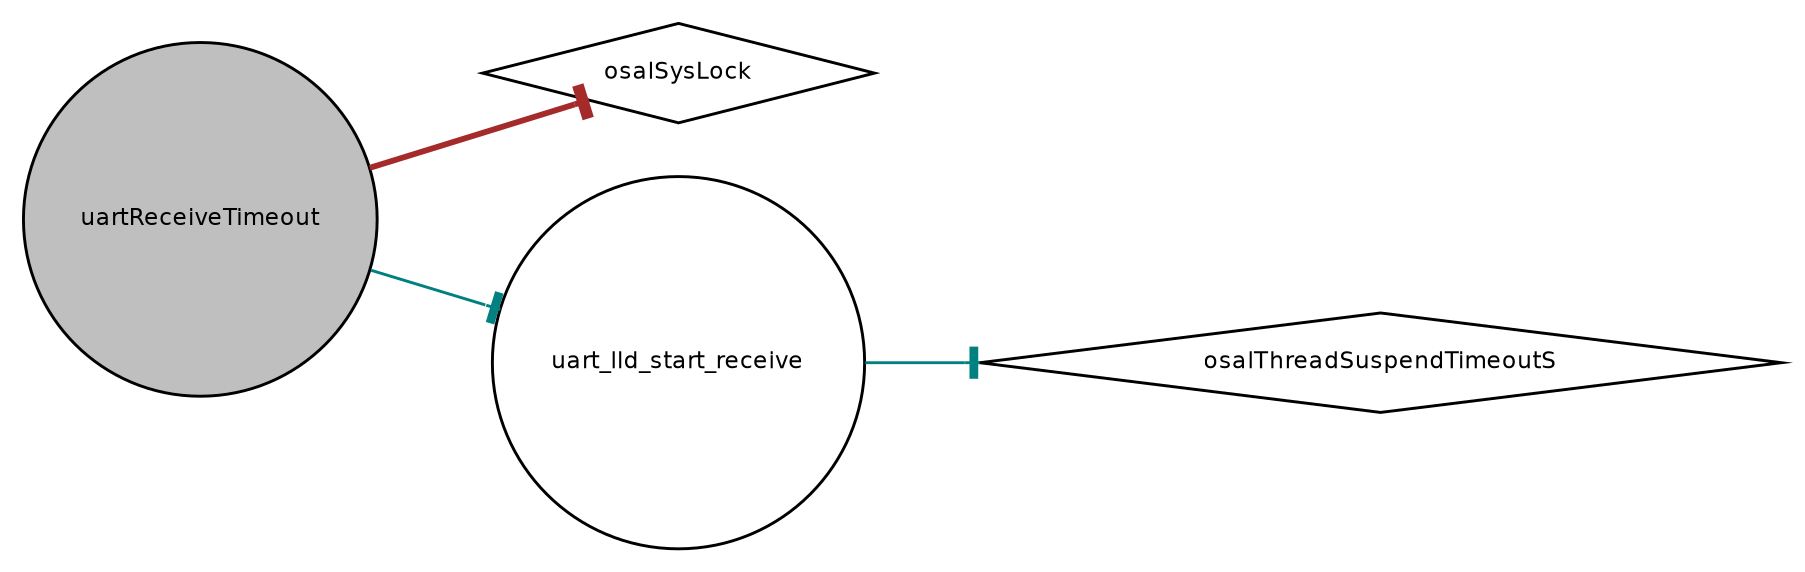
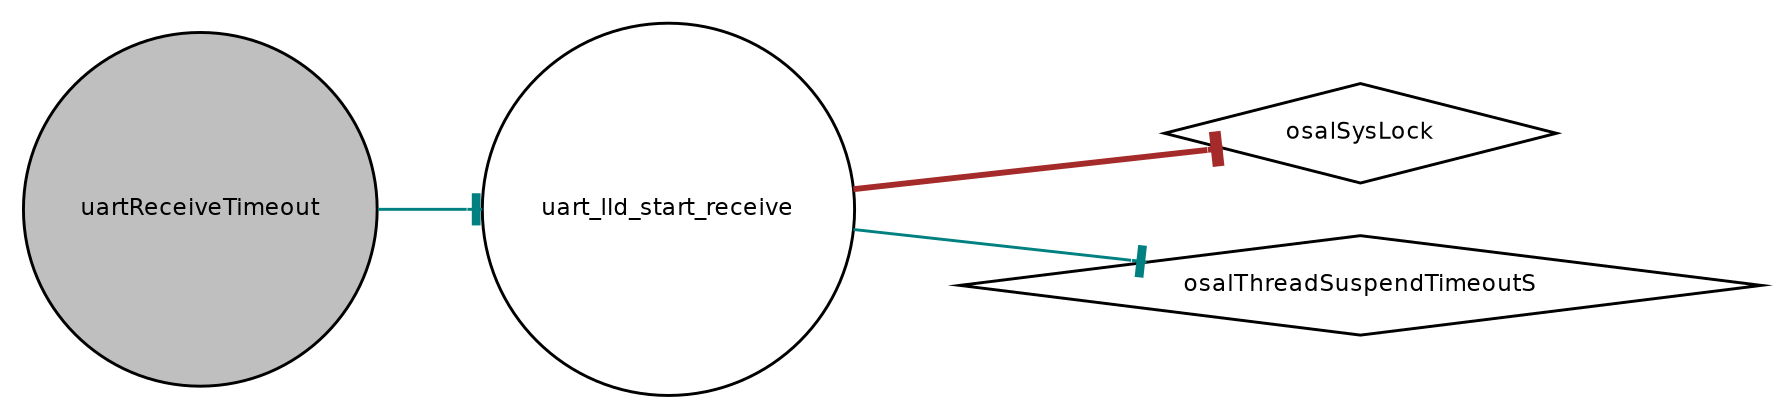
edge "uartReceiveTimeout" -> "osalSysLock": now "uart_lld_start_receive" -> "osalSysLock"
